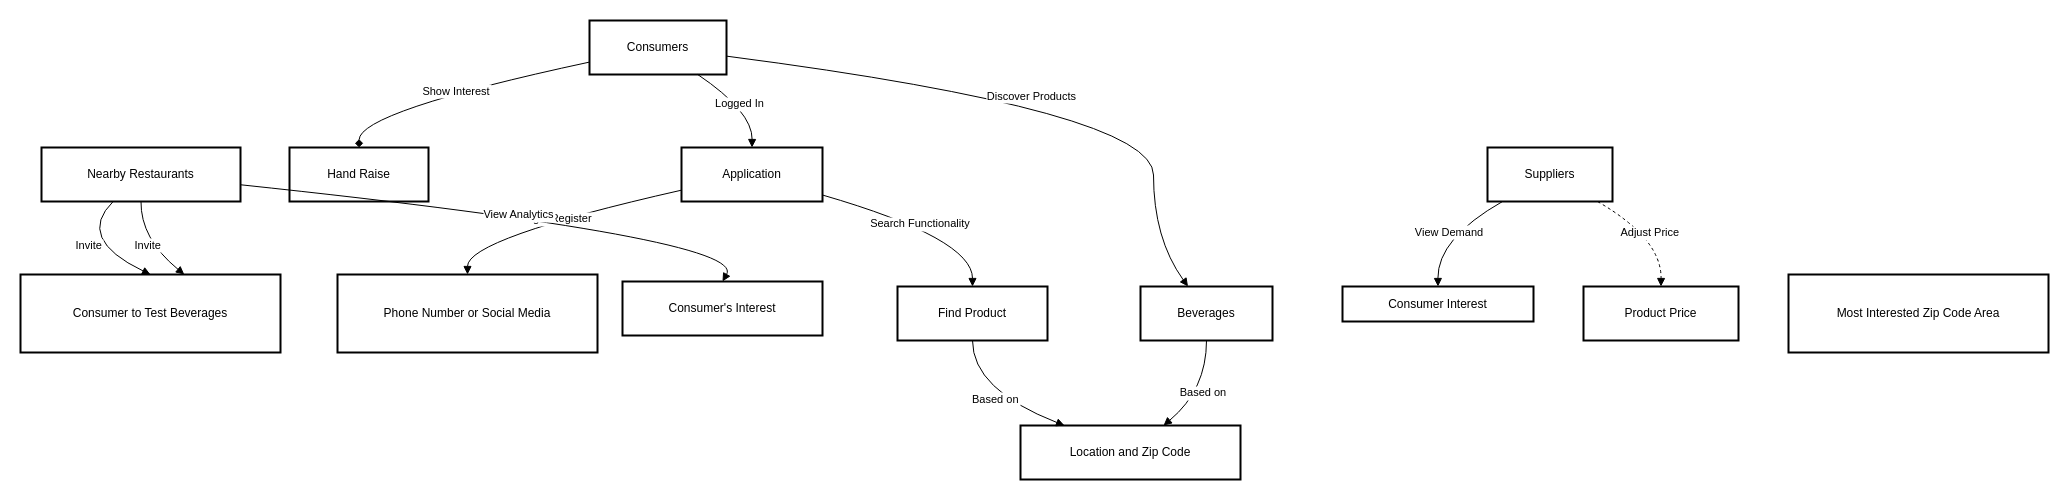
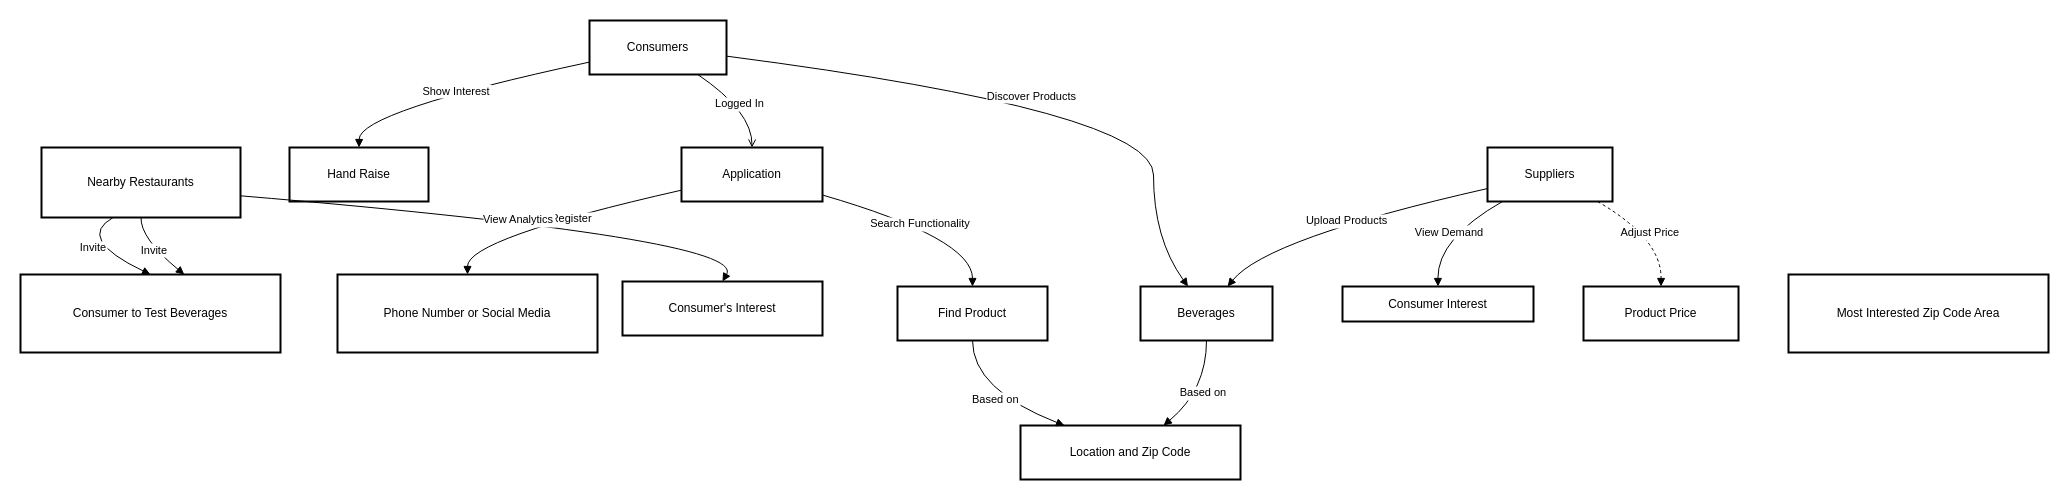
edge "Consumers" -> "Application": arrowhead block -> open
edge "Consumers" -> "Hand Raise": arrowhead diamond -> block
node "Nearby Restaurants": size 199x54 -> 199x70
edge "Suppliers" -> "Beverages": added, label "Upload Products"
